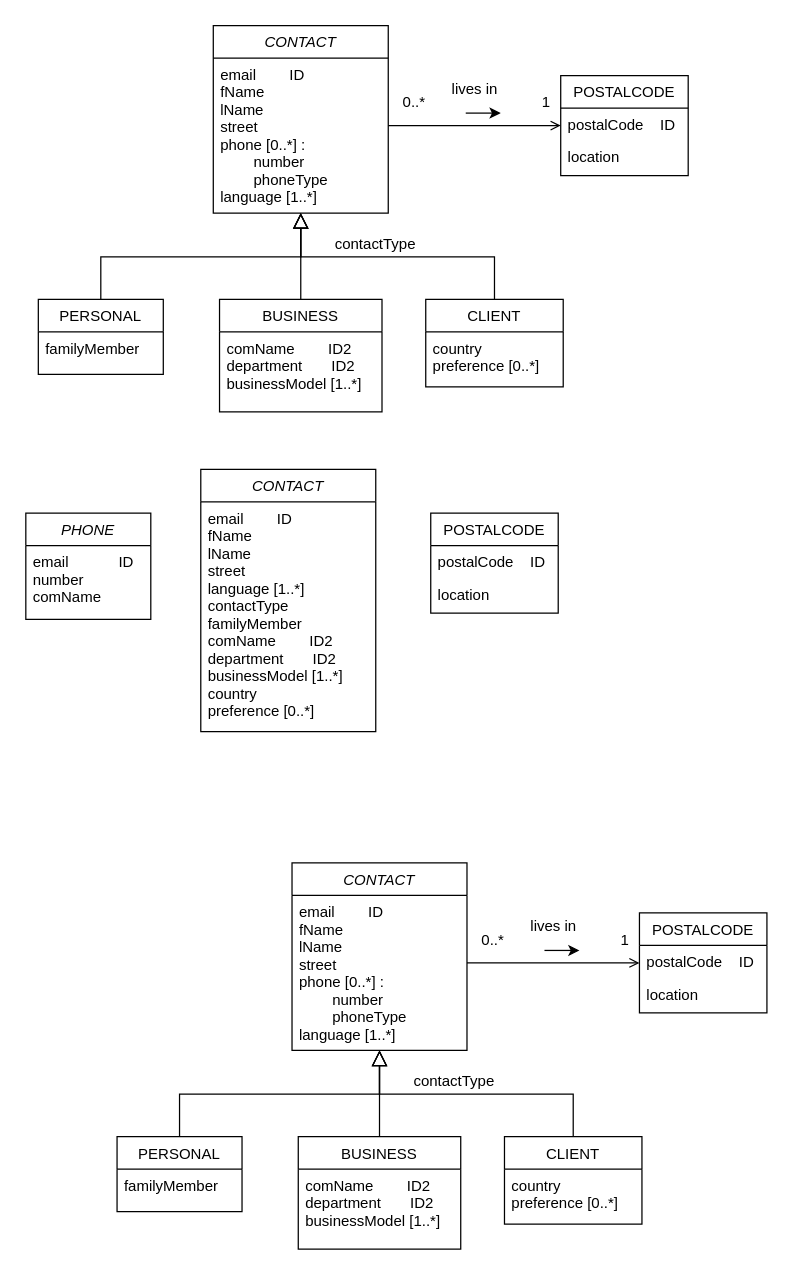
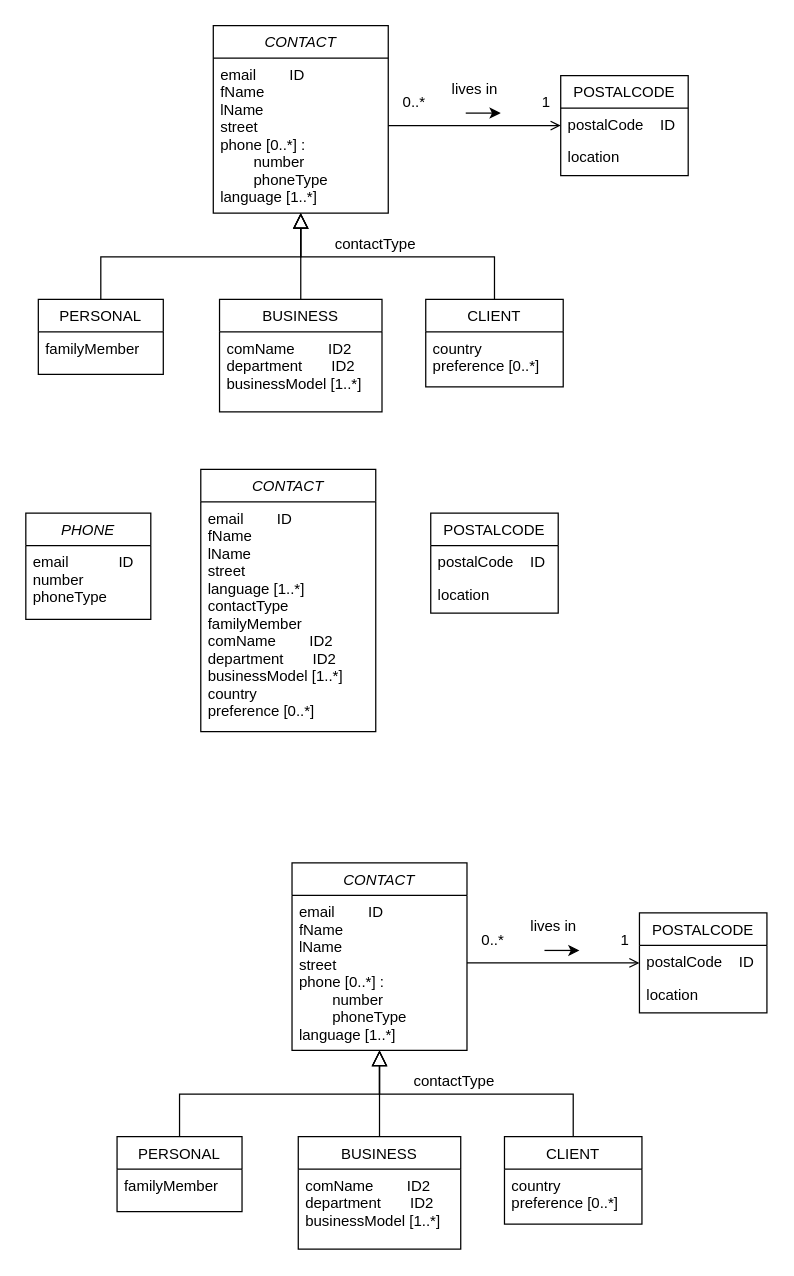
node "email ID number comName": label "email ID number comName" -> "email ID number phoneType"
